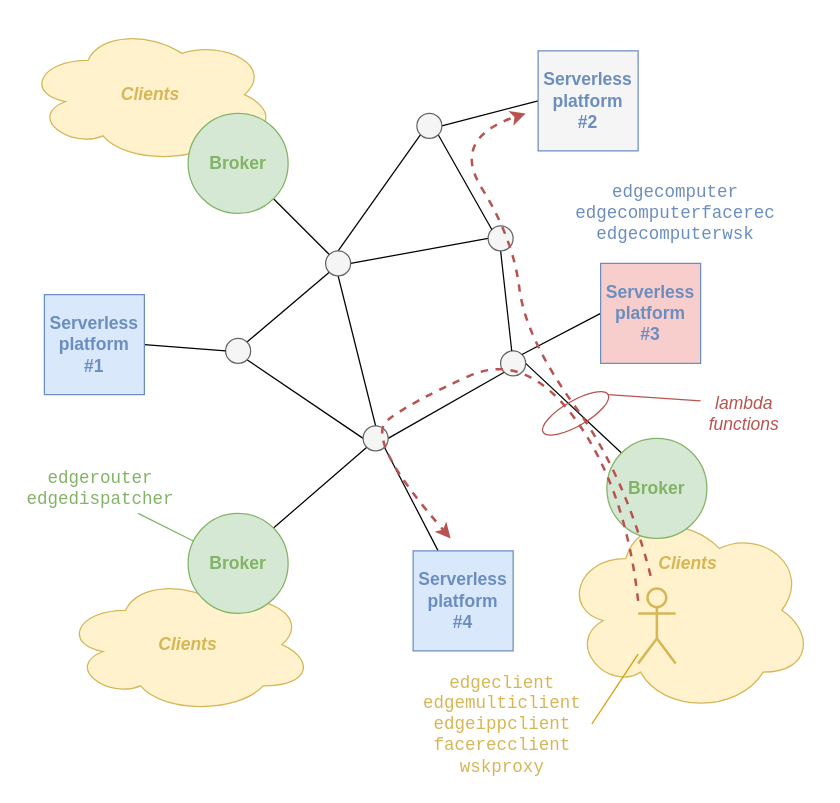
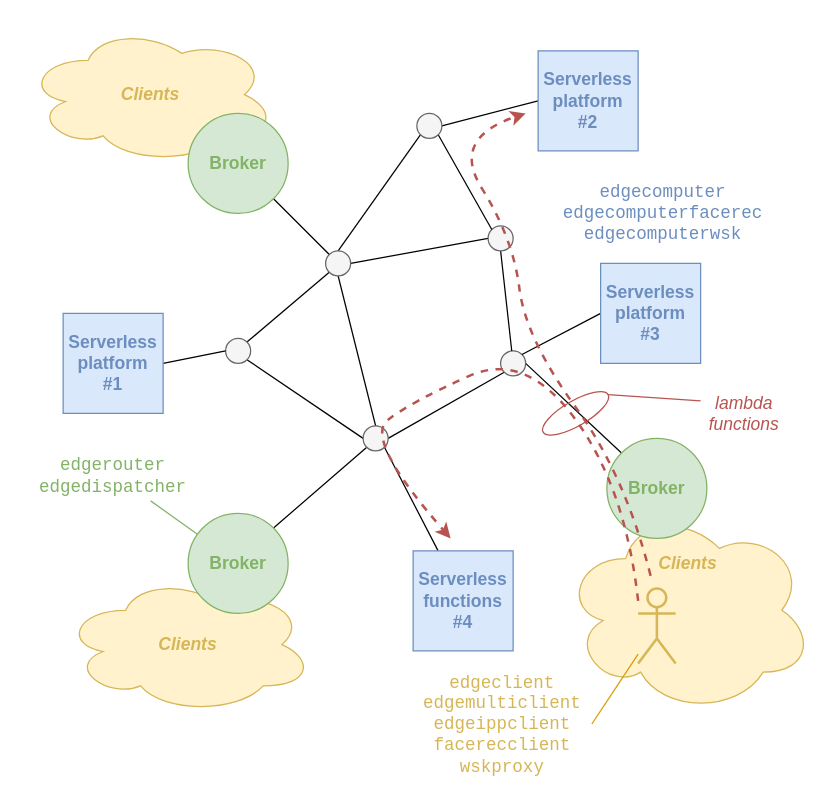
node "Serverlessplatform#2": fillcolor #f5f5f5 -> #dae8fc
node "edgecomputer edgecomputerfacerec edgecomputerwsk": moved (676, 213) -> (663, 213)
node "Serverlessplatform#3": fillcolor #f8cecc -> #dae8fc
node "Serverlessplatform#1": moved (94, 344) -> (113, 363)
node "edgerouter edgedispatcher": moved (101, 488) -> (113, 476)
node "Serverlessplatform#4": label "Serverlessplatform#4" -> "Serverlessfunctions#4"
